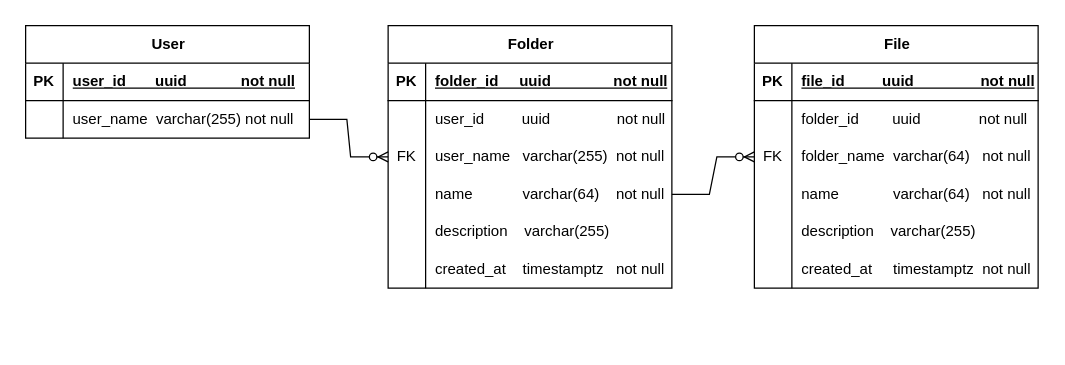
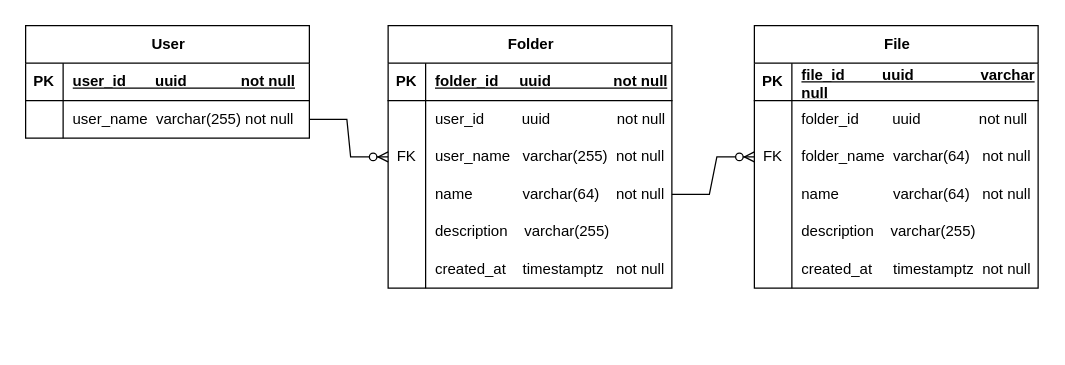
node "file_id uuid not null": label "file_id uuid not null" -> "file_id uuid varchar null"
